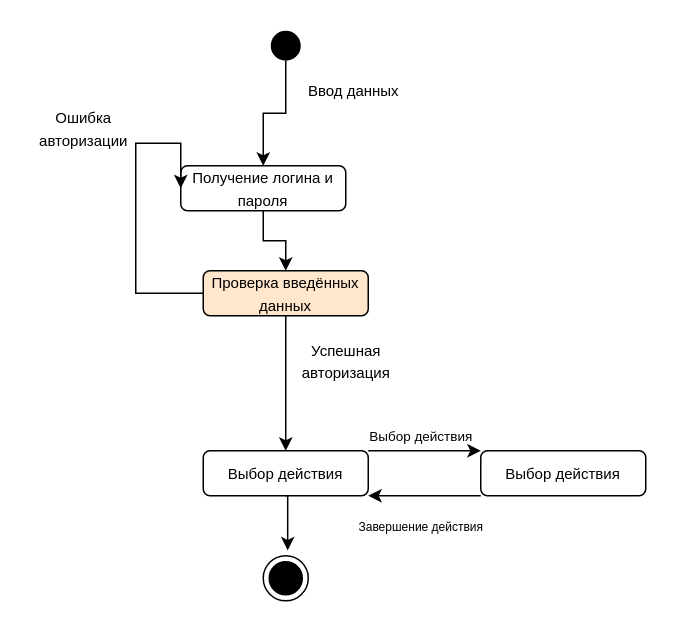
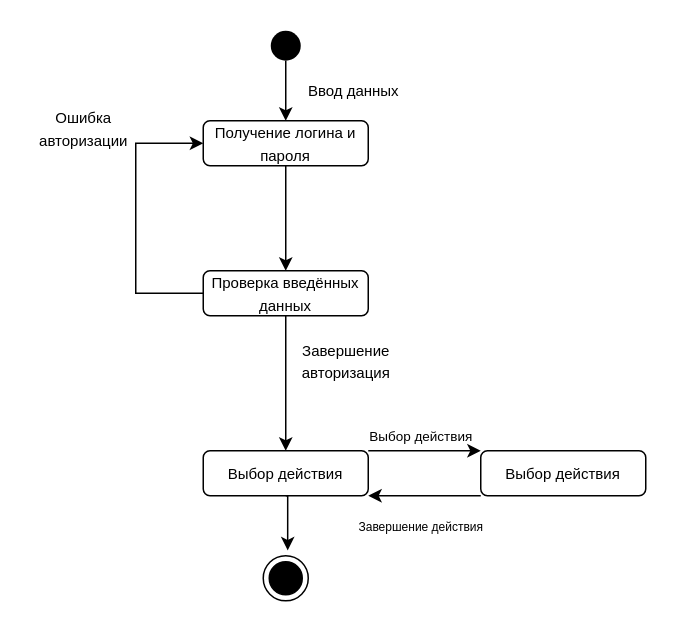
node "Получение логина и пароля": moved (263, 188) -> (286, 143)
node "Проверка введённых данных": fillcolor #ffe6cc -> #ffffff
node "Успешная авторизация": label "Успешная авторизация" -> "Завершение авторизация"
